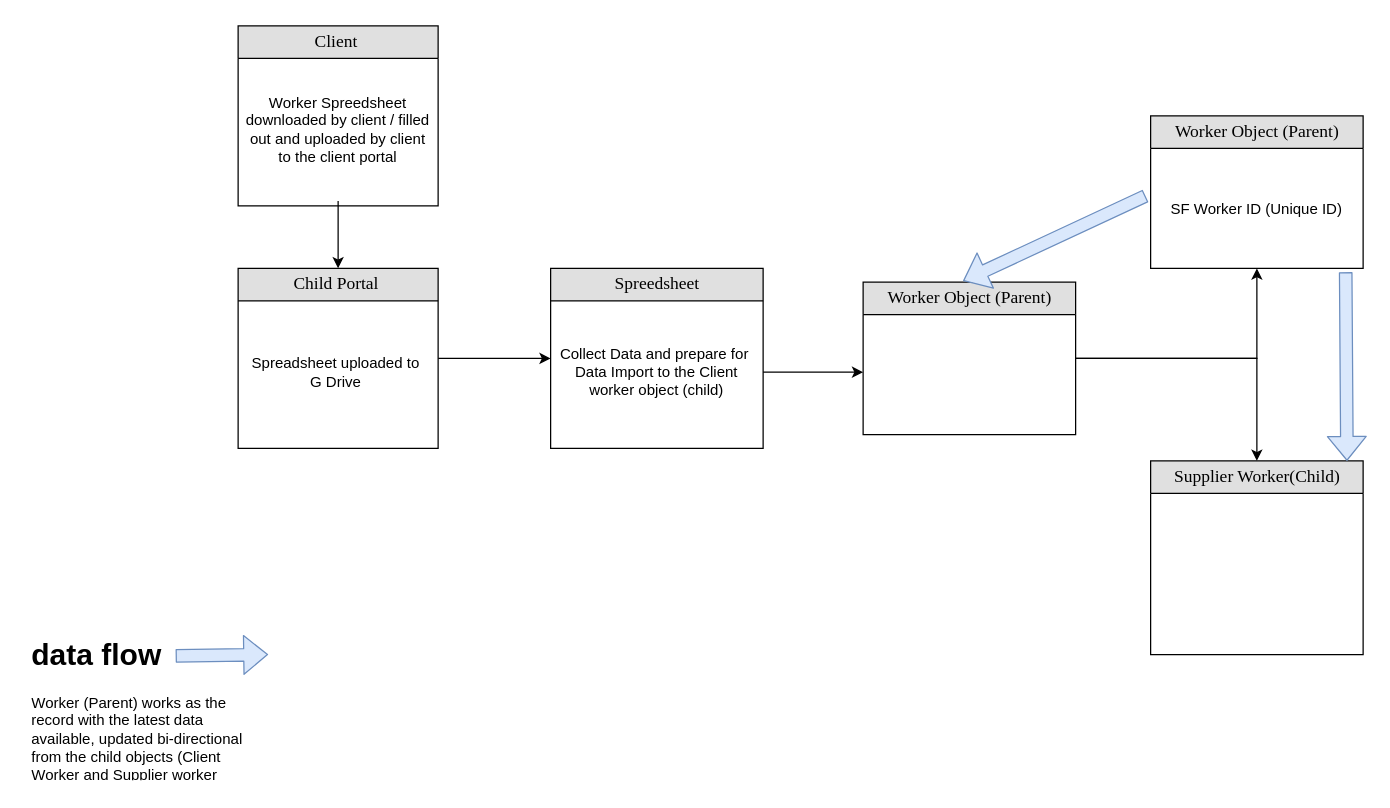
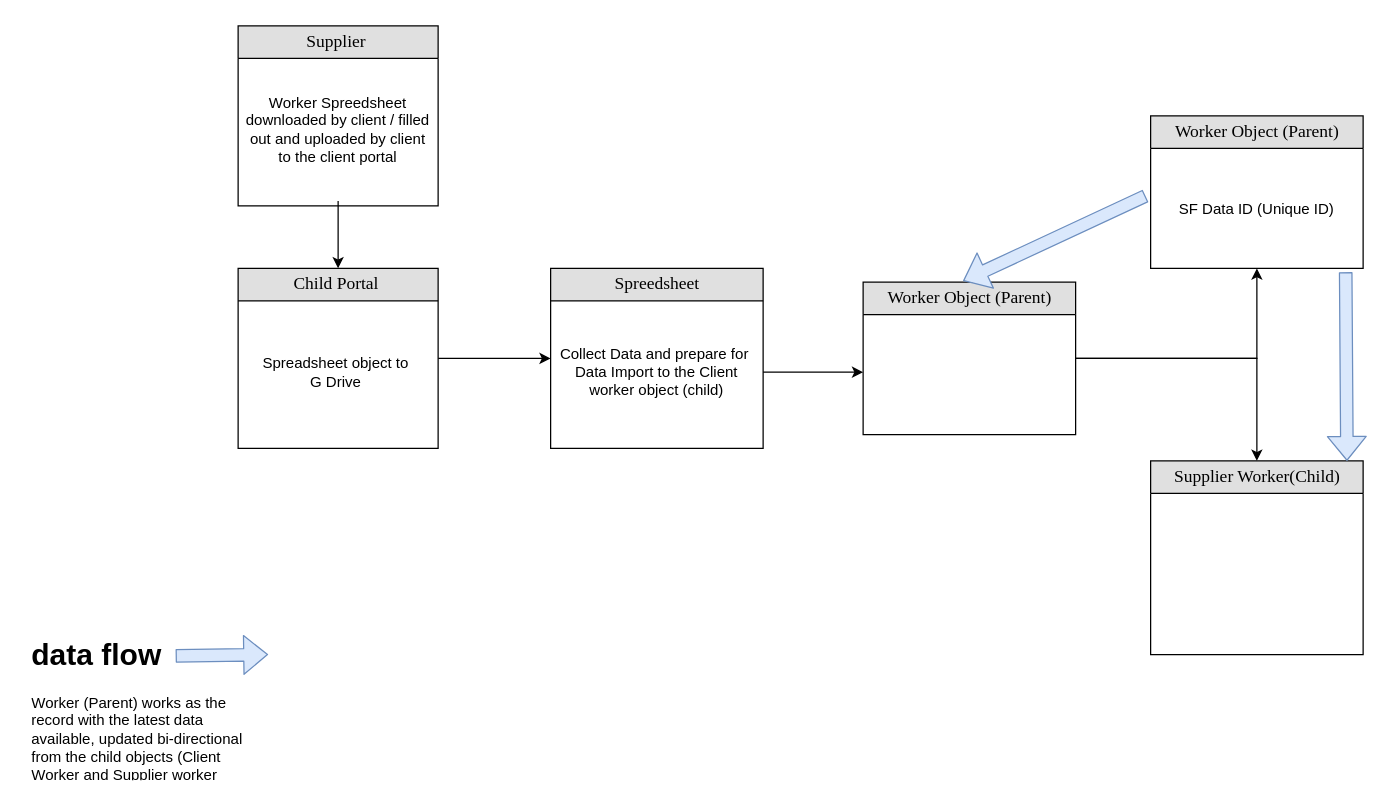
node "Client": label "Client" -> "Supplier"
node "SF Worker ID (Unique ID)": label "SF Worker ID (Unique ID)" -> "SF Data ID (Unique ID)"
node "Spreadsheet uploaded to G Drive": label "Spreadsheet uploaded to G Drive" -> "Spreadsheet object to G Drive"
